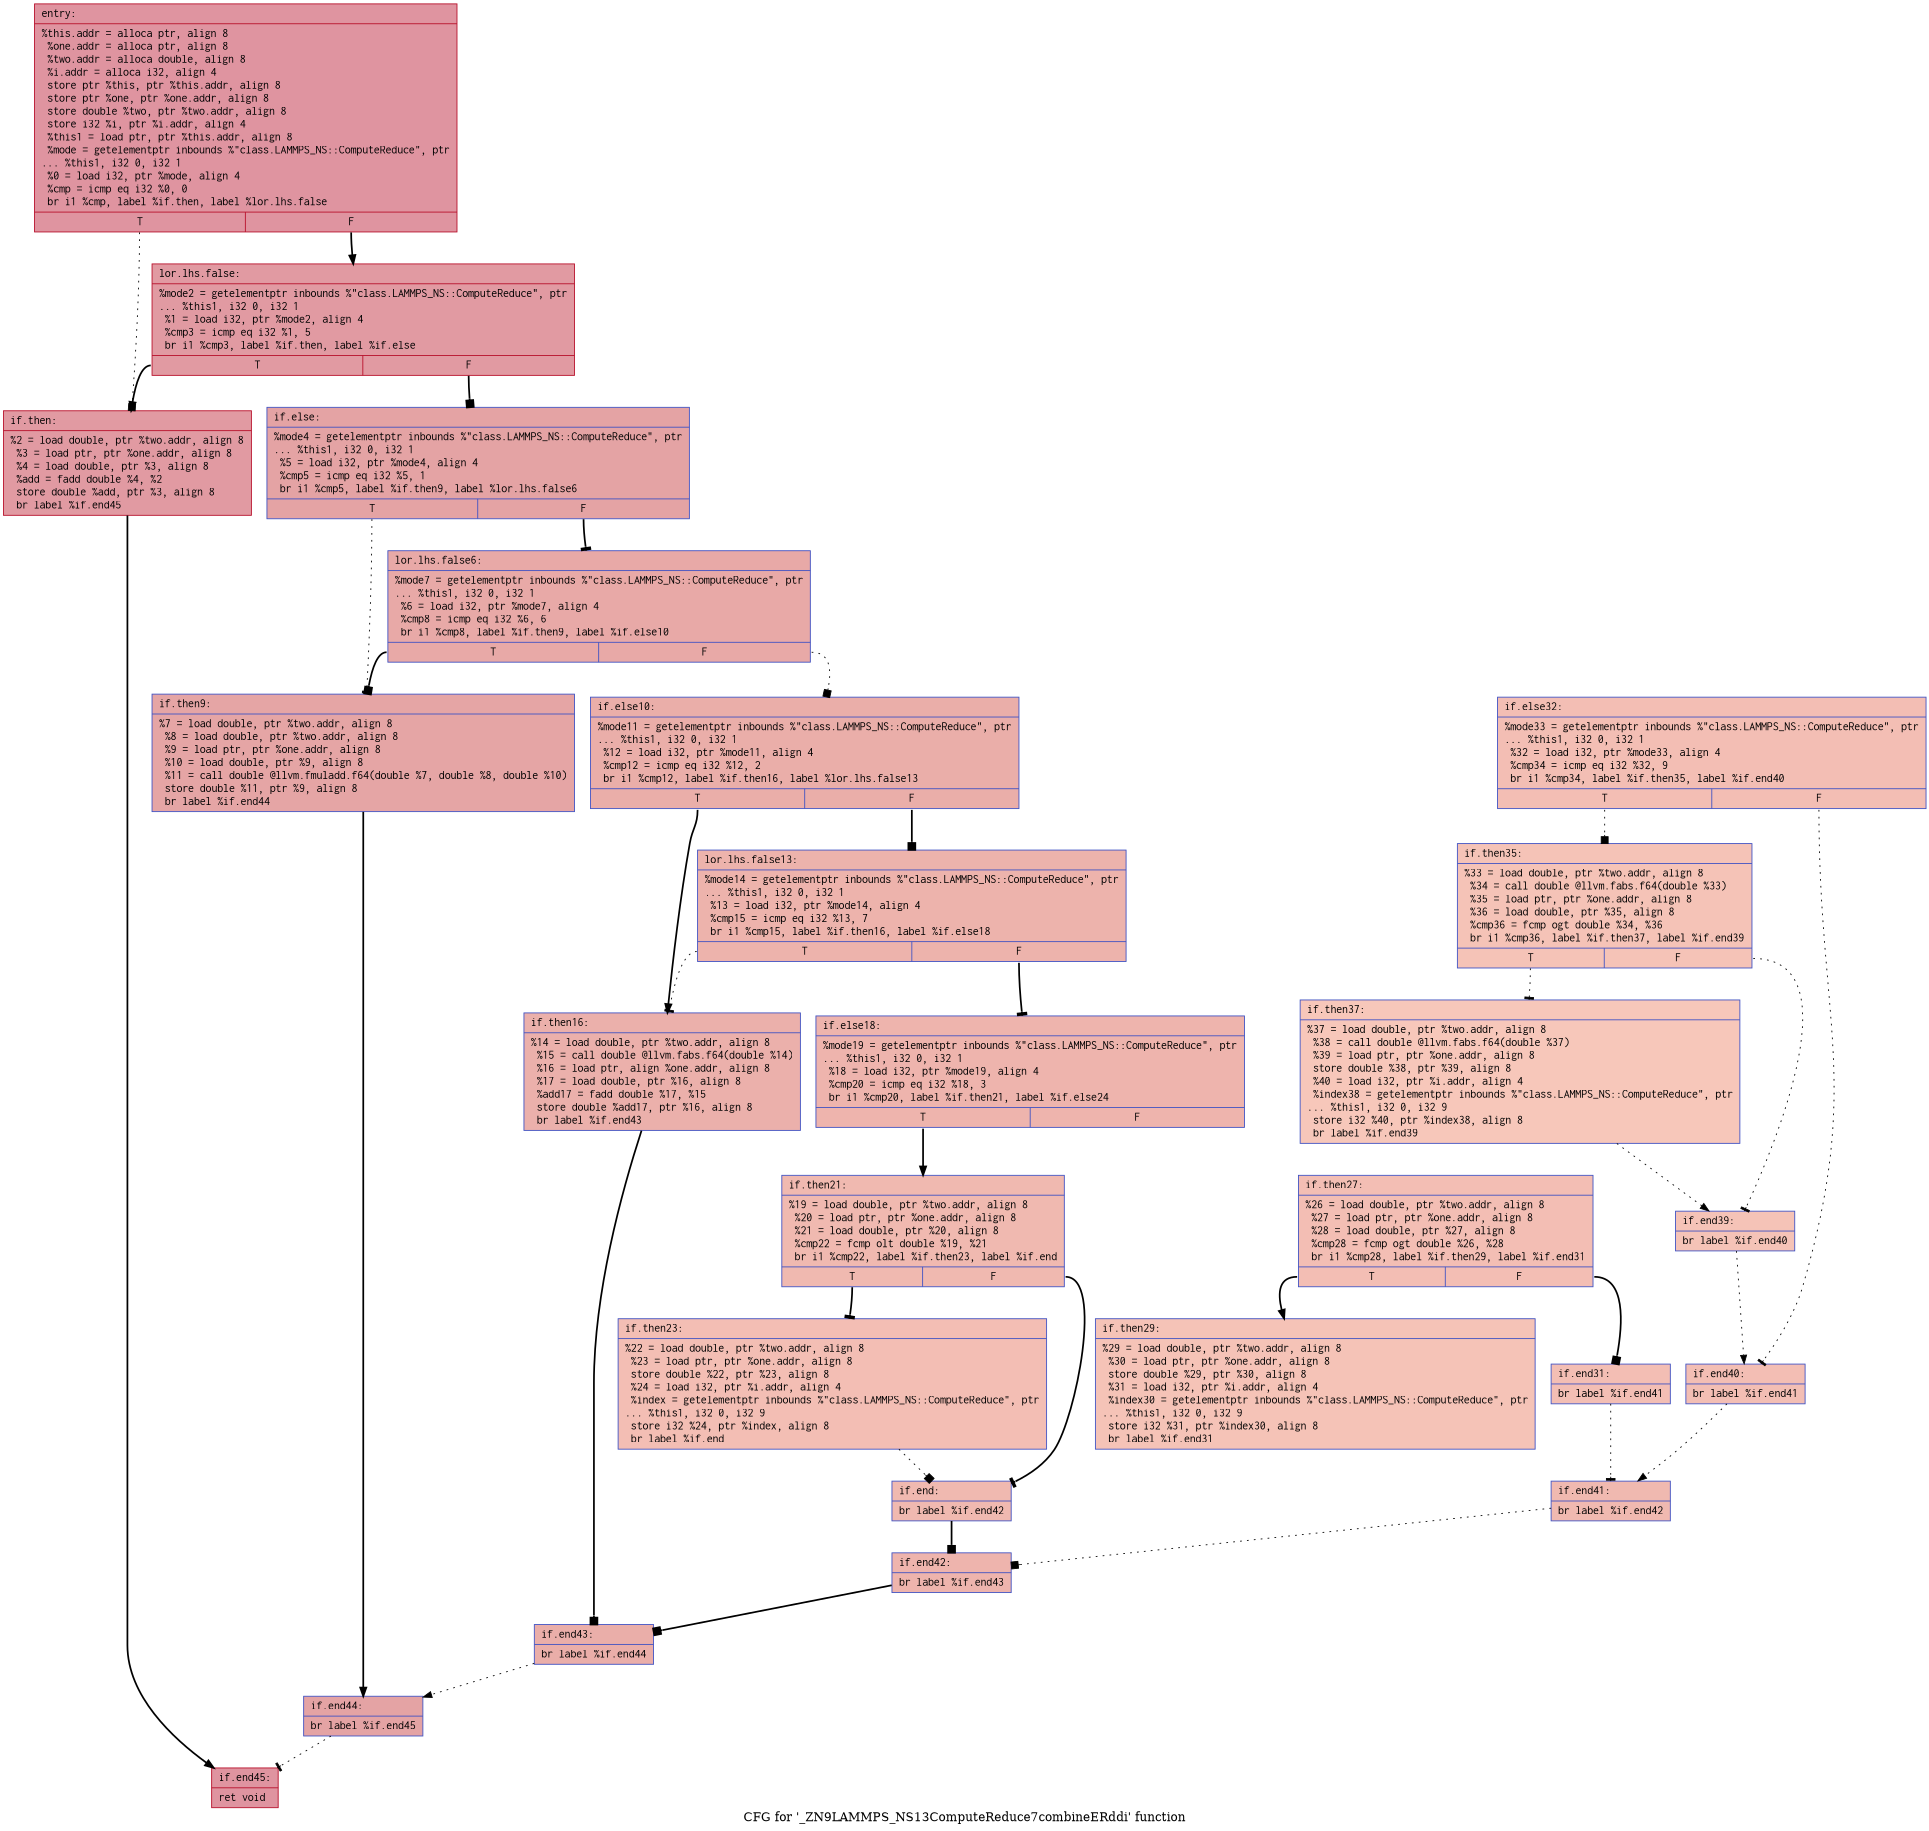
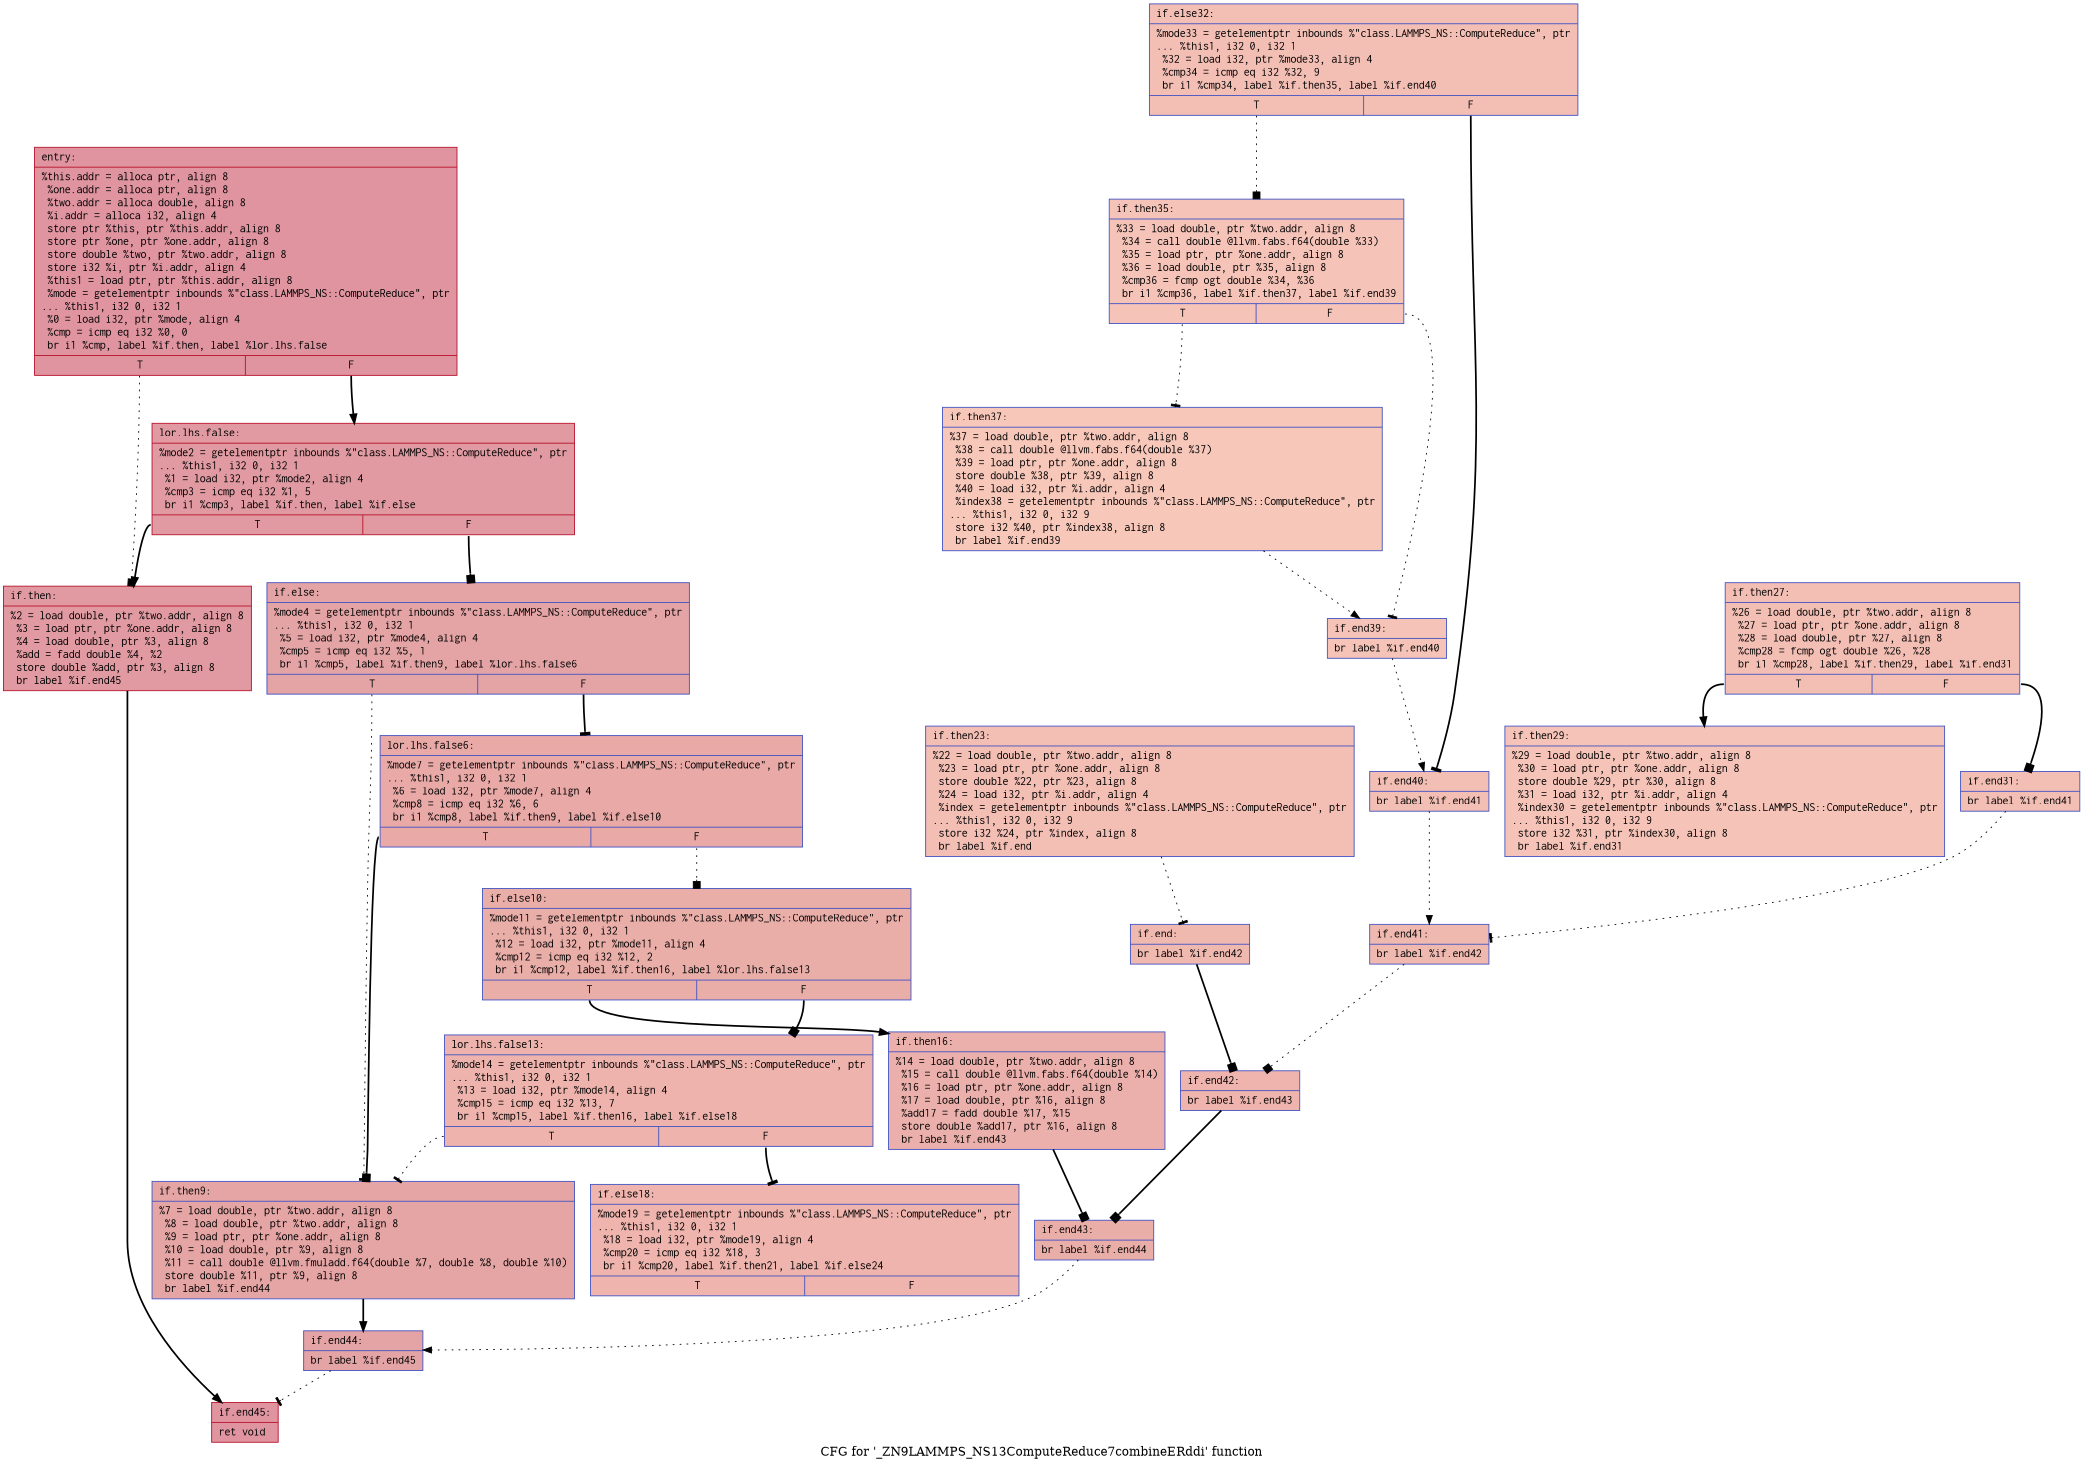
edge "lor.lhs.false13:" -> "if.then16:": now "lor.lhs.false13:" -> "if.then9:"
node "if.then16:": text "%16 = load ptr, align %one.addr, align 8" -> "%16 = load ptr, ptr %one.addr, align 8"
edge "if.else32:" -> "if.end40:": style dotted -> bold
node "if.then21:": removed
edge "if.then23:" -> "if.end:": arrowhead box -> tee
